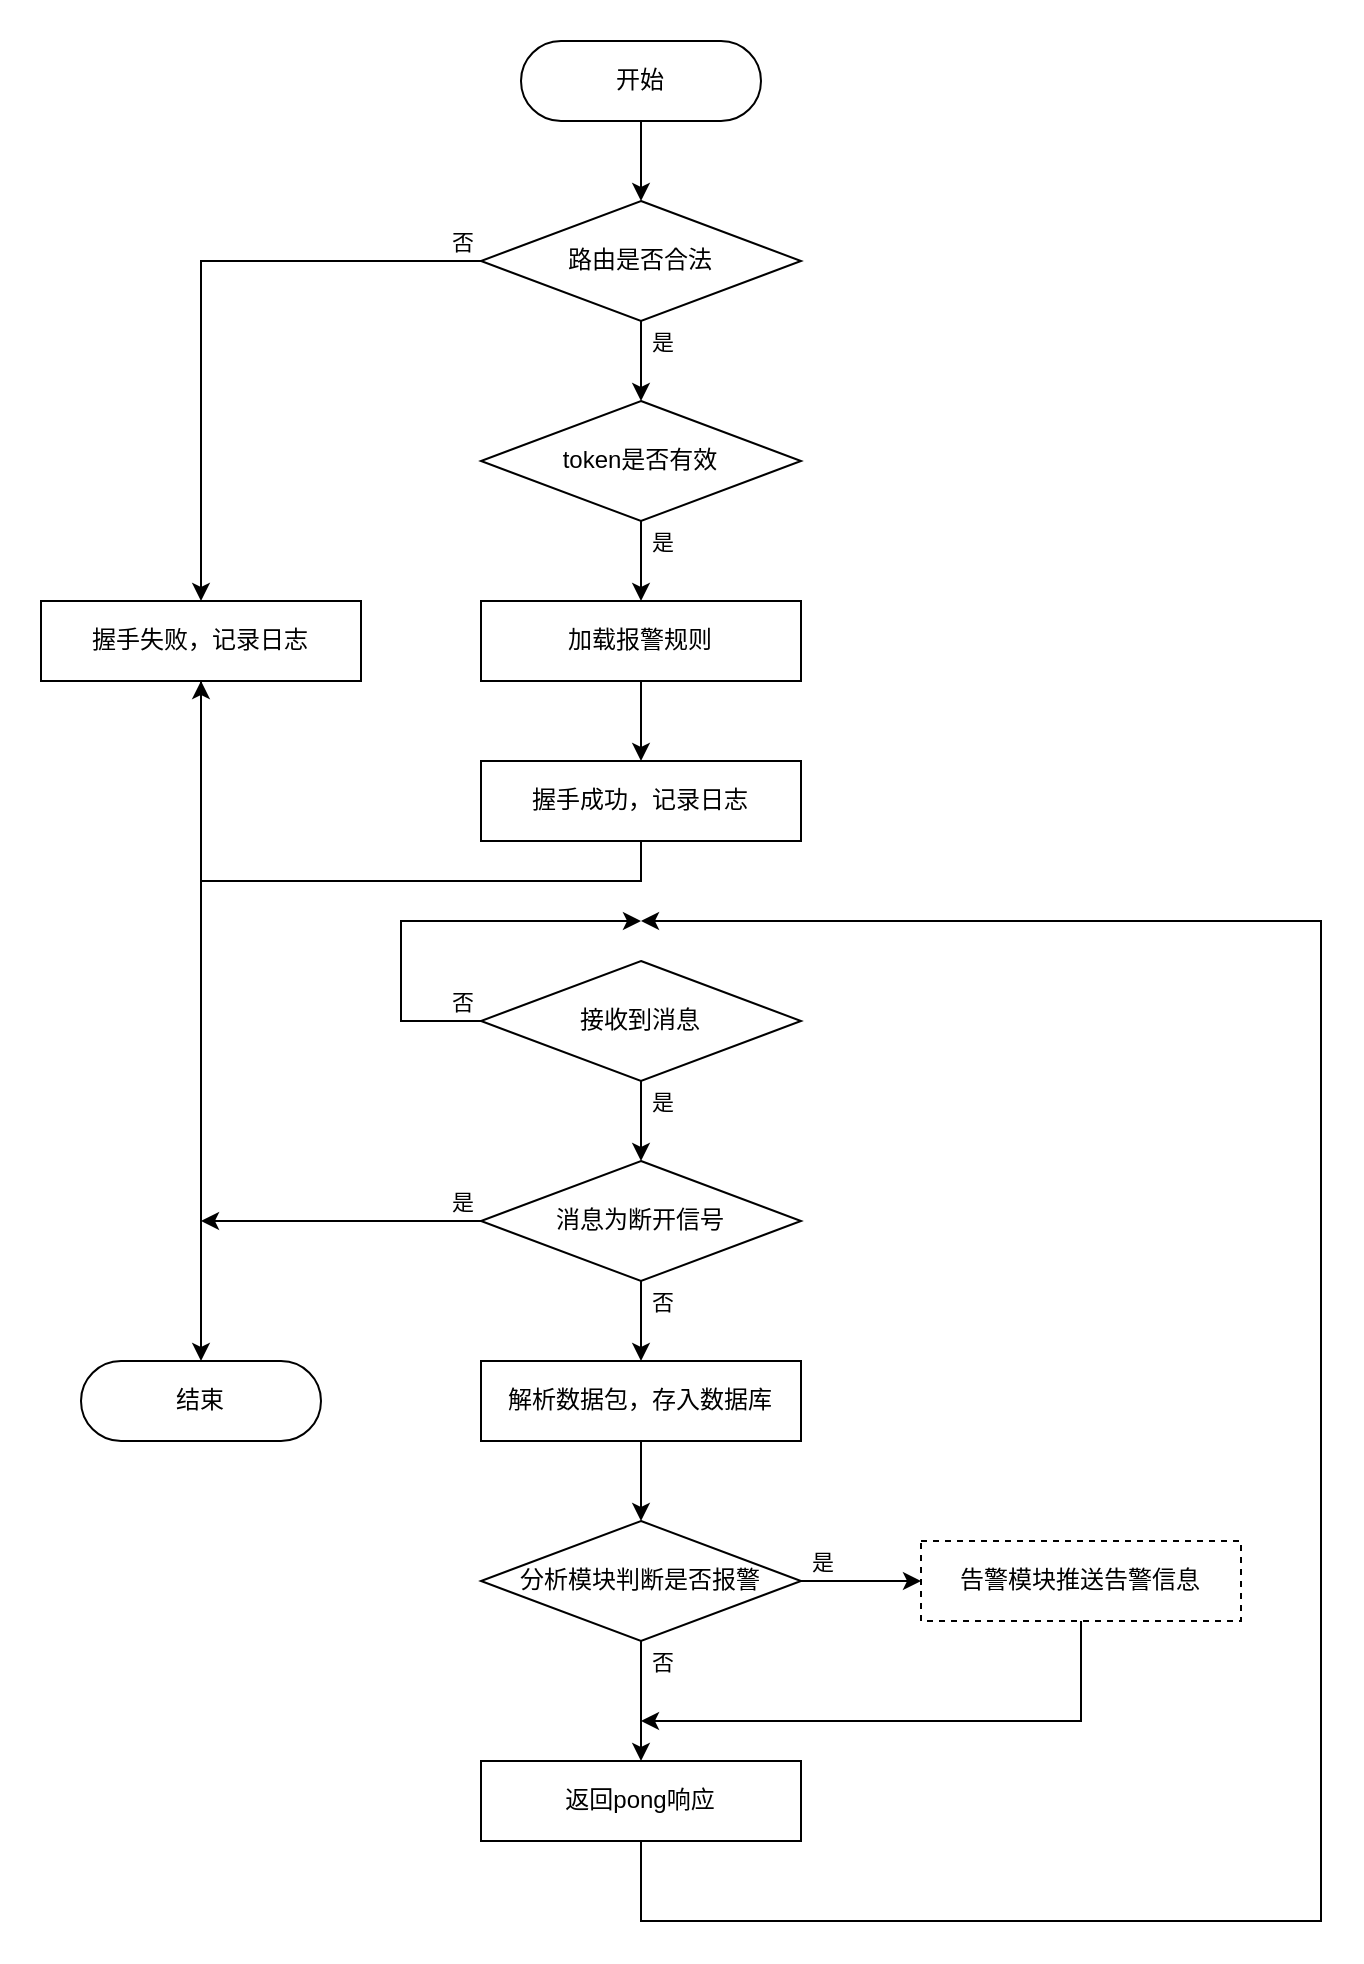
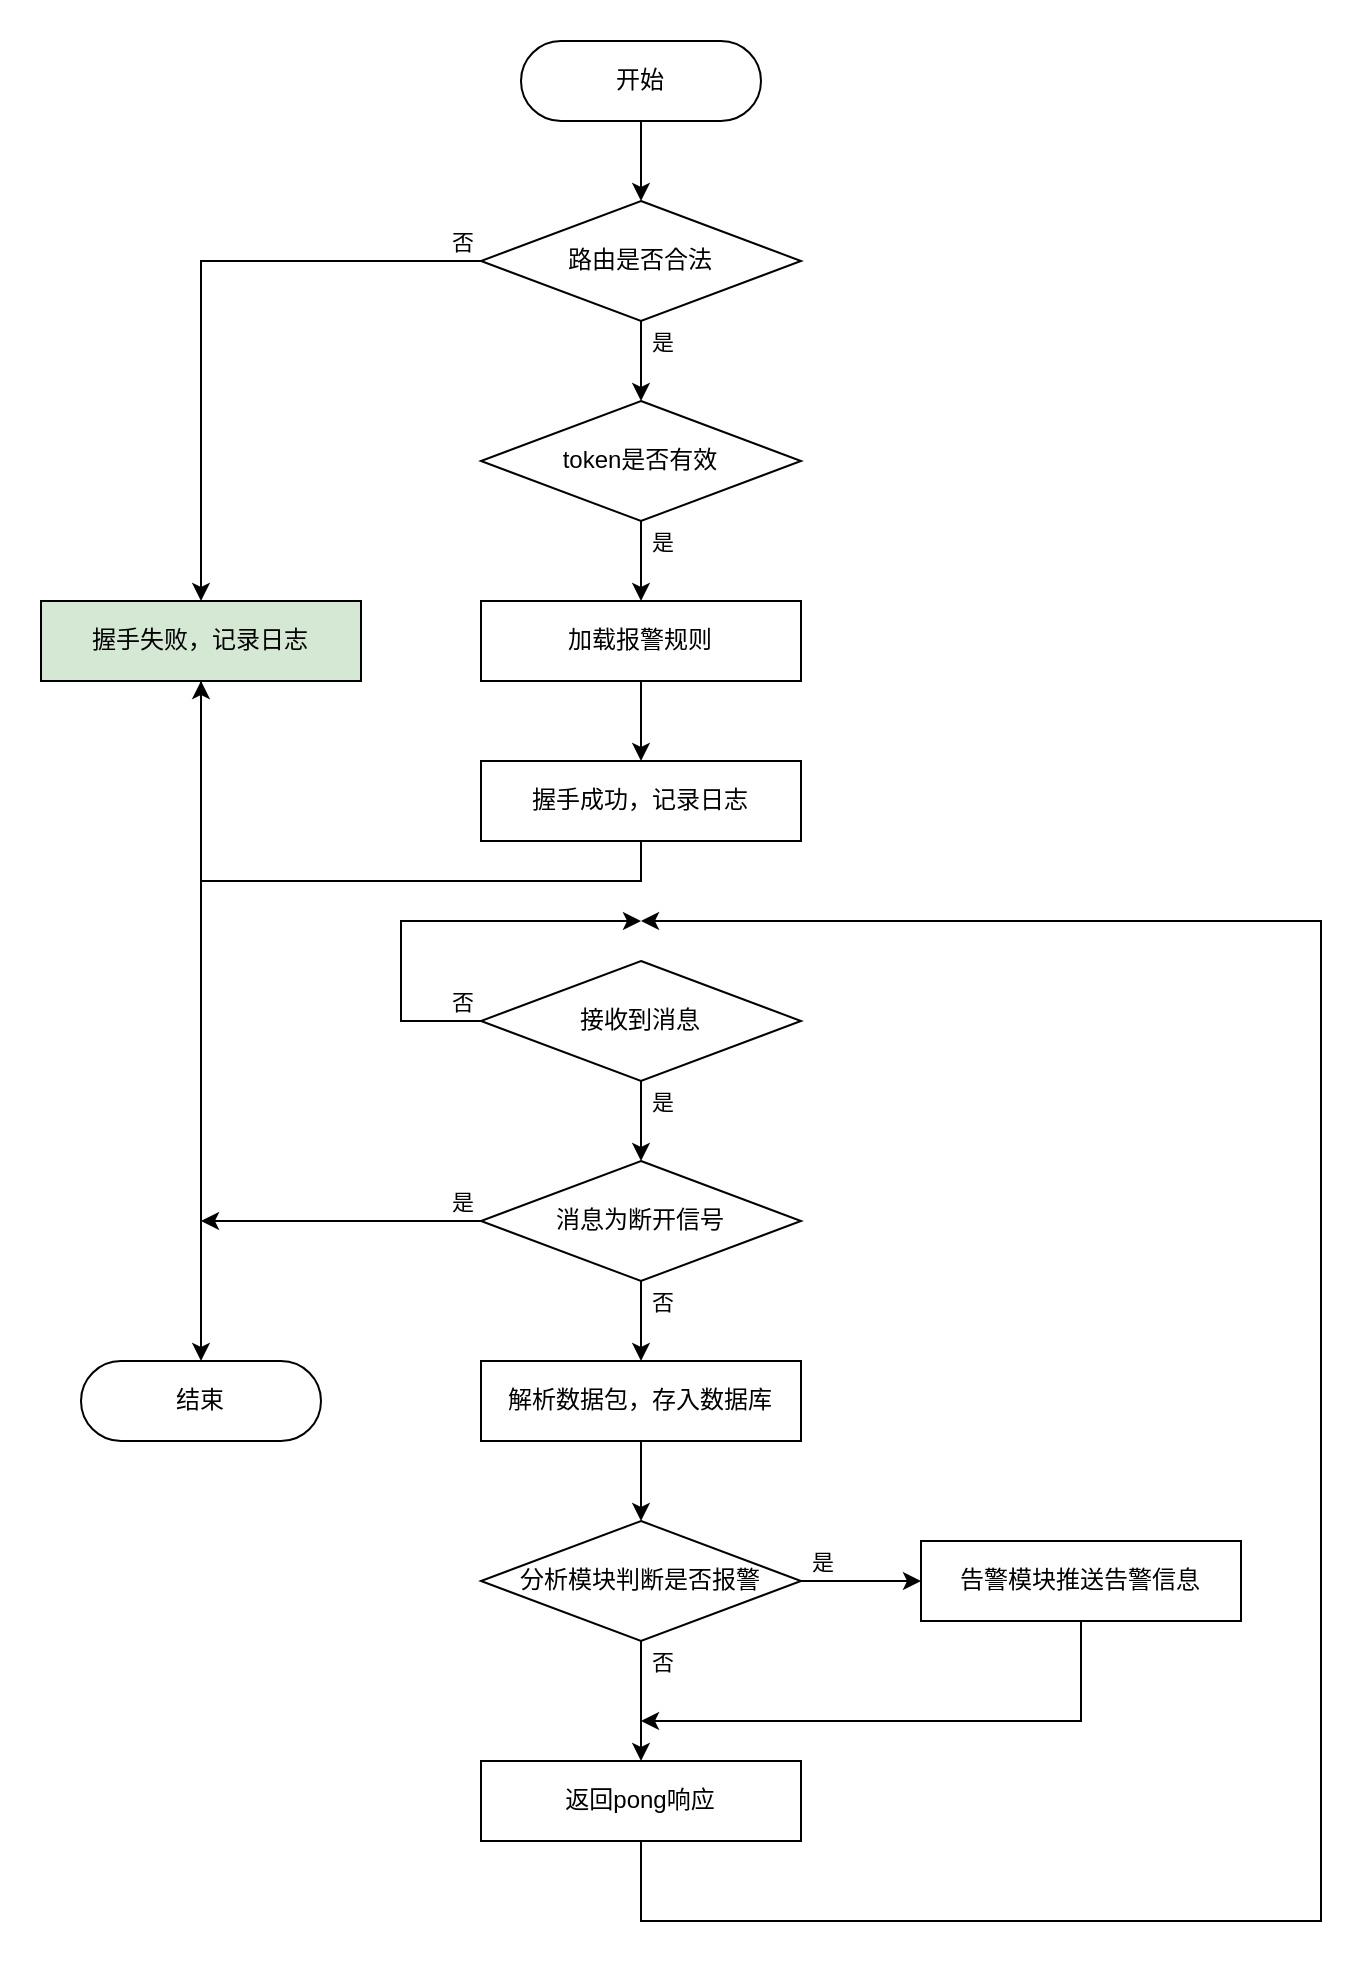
node "握手失败，记录日志": fillcolor #ffffff -> #d5e8d4
node "告警模块推送告警信息": style dashed -> solid
